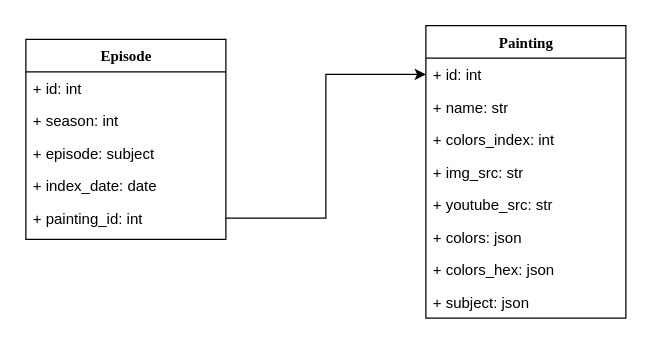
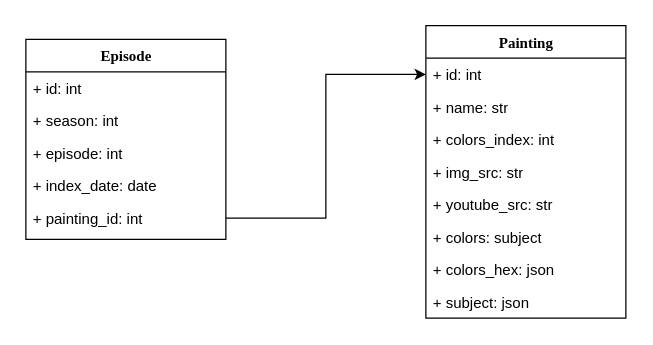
node "+ episode: subject": label "+ episode: subject" -> "+ episode: int"
node "+ colors: json": label "+ colors: json" -> "+ colors: subject"
